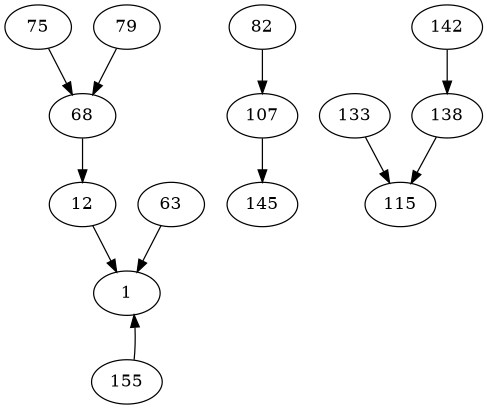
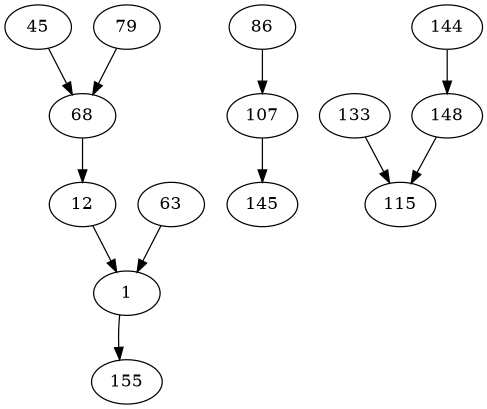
node "75": label "75" -> "45"
node "82": label "82" -> "86"
node "142": label "142" -> "144"
node "138": label "138" -> "148"
edge "155" -> "1": reversed
